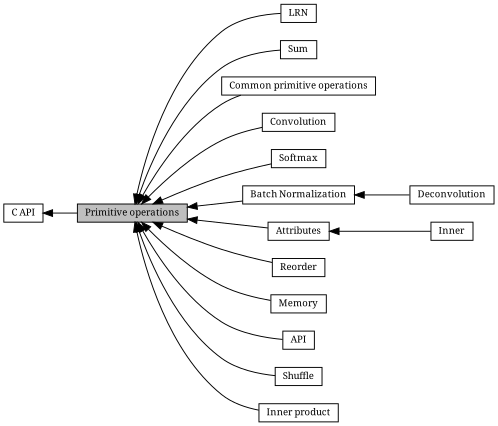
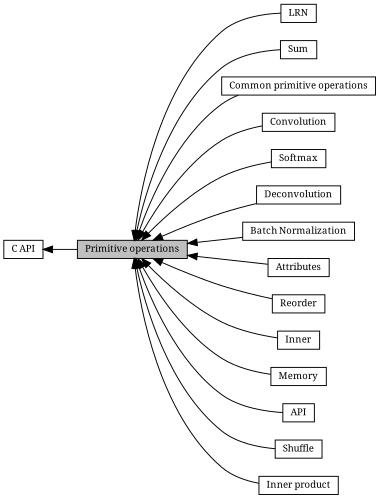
edge "Deconvolution" -> "Batch Normalization": now "Deconvolution" -> "Primitive operations"
edge "Inner" -> "Attributes": now "Inner" -> "Primitive operations"
